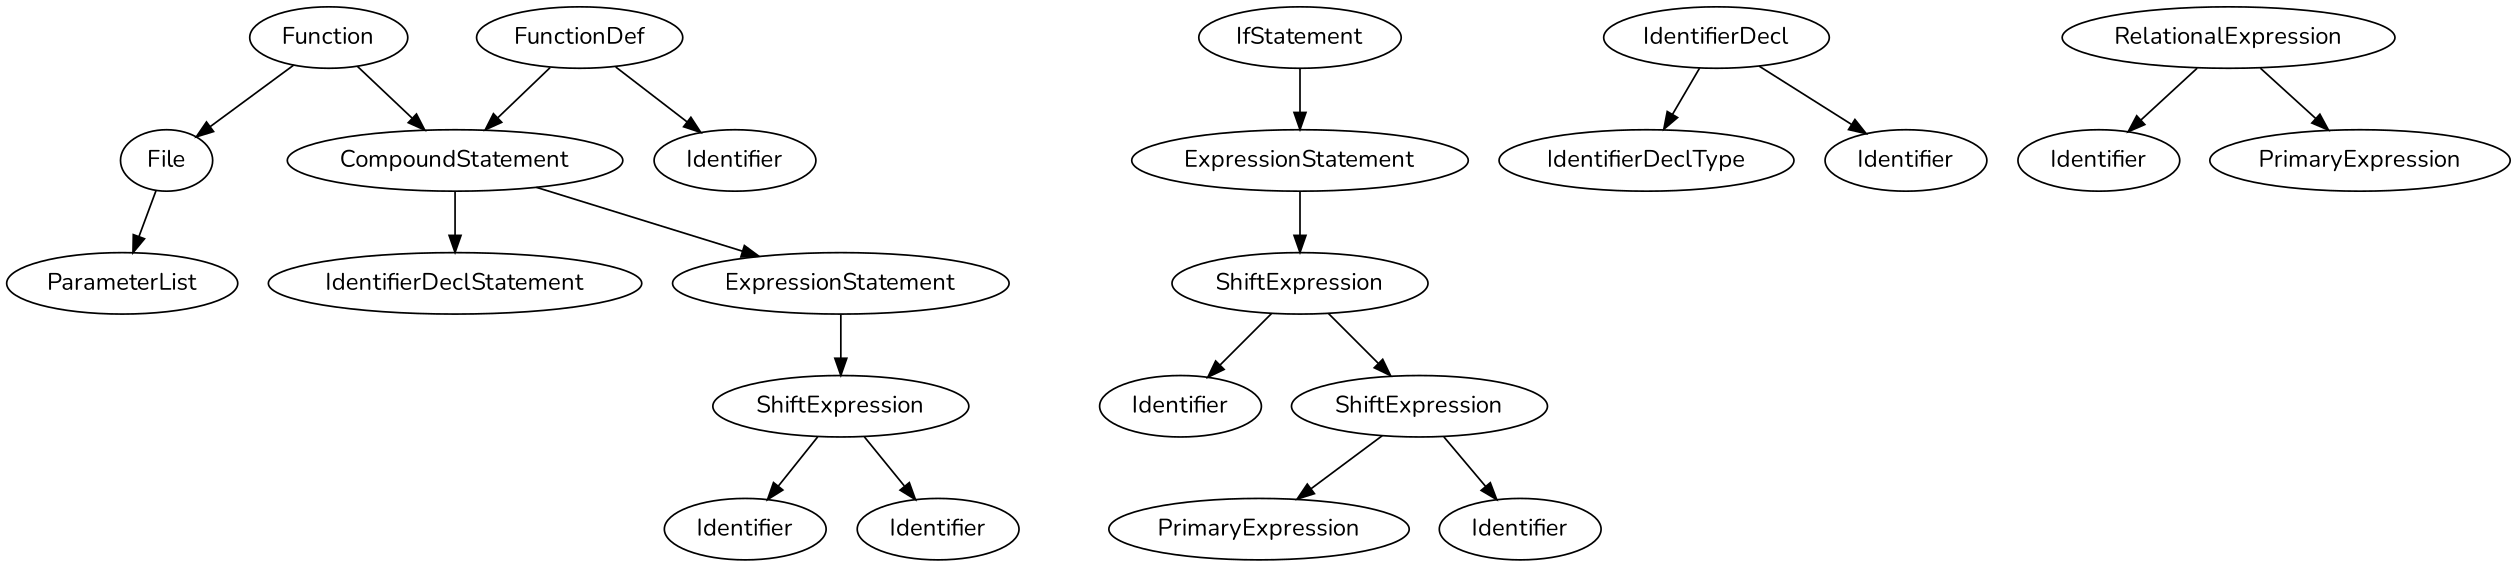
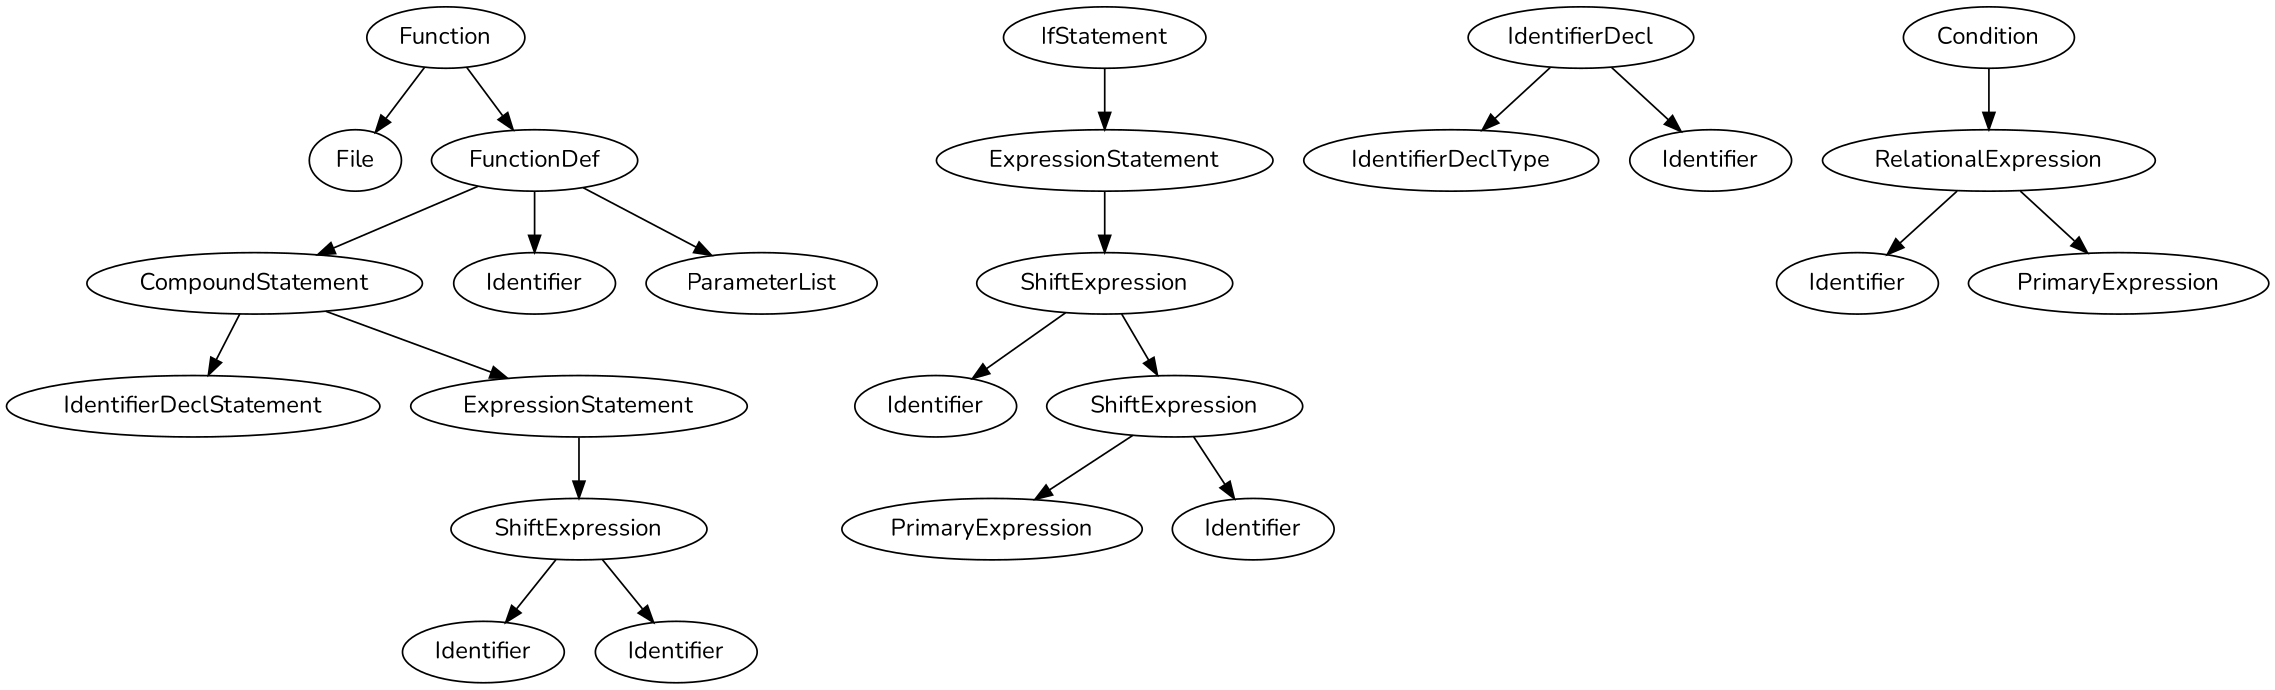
node "Condition": added
edge "Function" -> "CompoundStatement": now "Function" -> "FunctionDef"
edge "File" -> "ParameterList": now "FunctionDef" -> "ParameterList"
